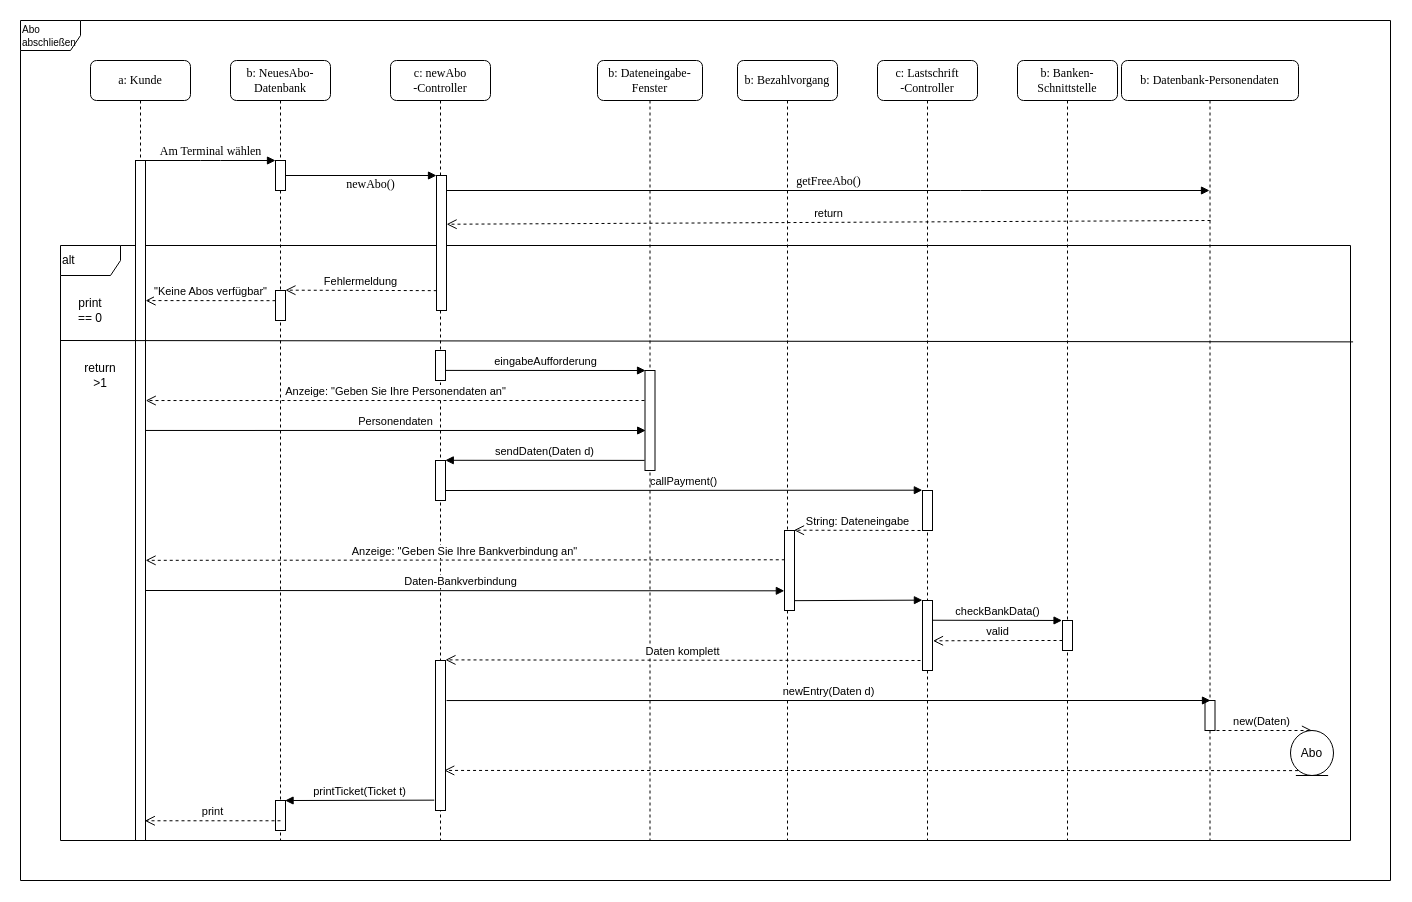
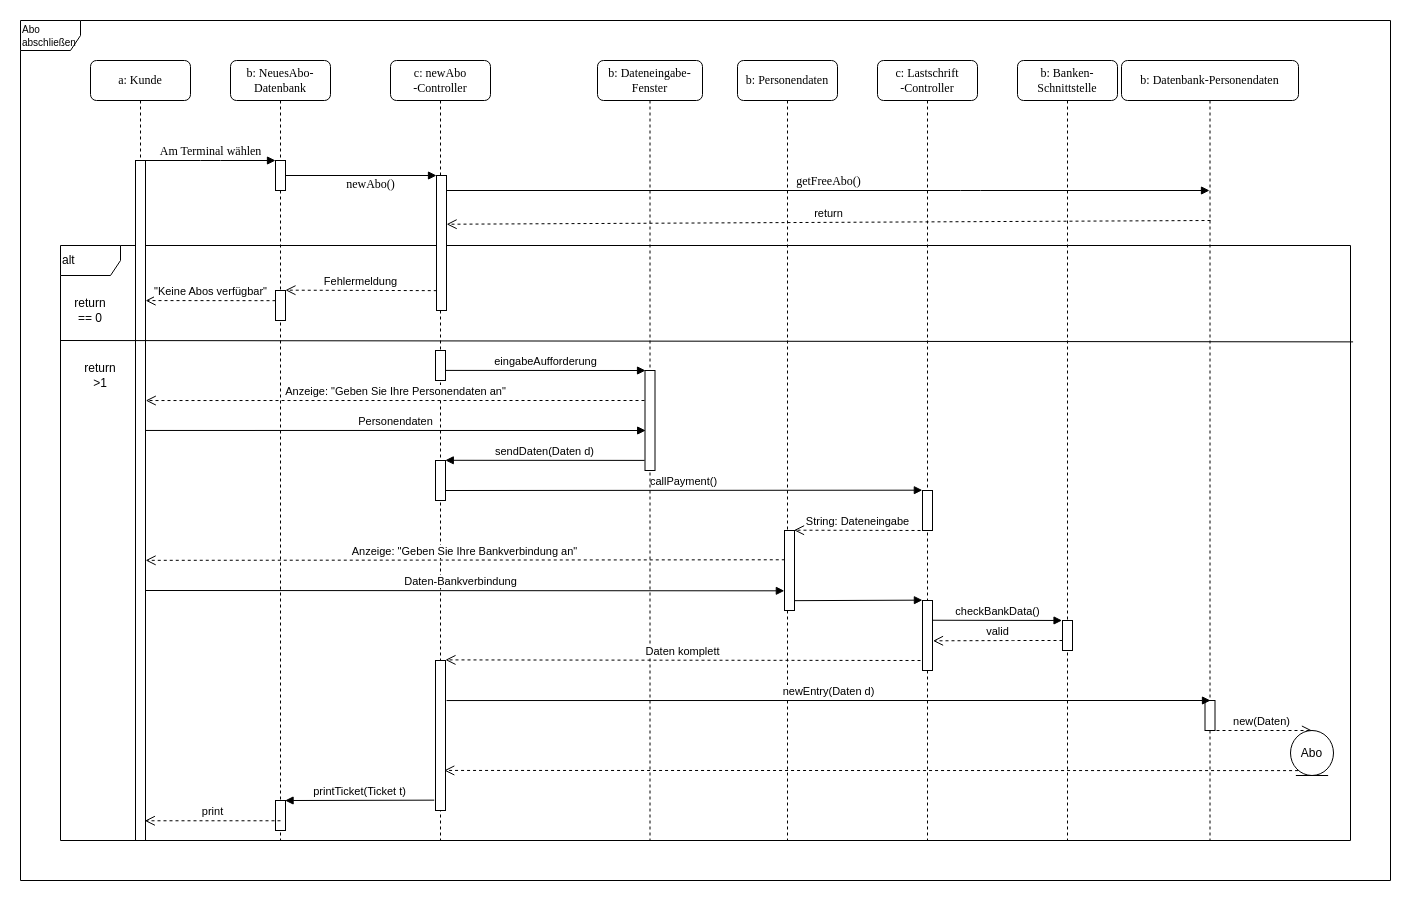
node "b: Bezahlvorgang": label "b: Bezahlvorgang" -> "b: Personendaten"
node "print == 0": label "print == 0" -> "return == 0"
